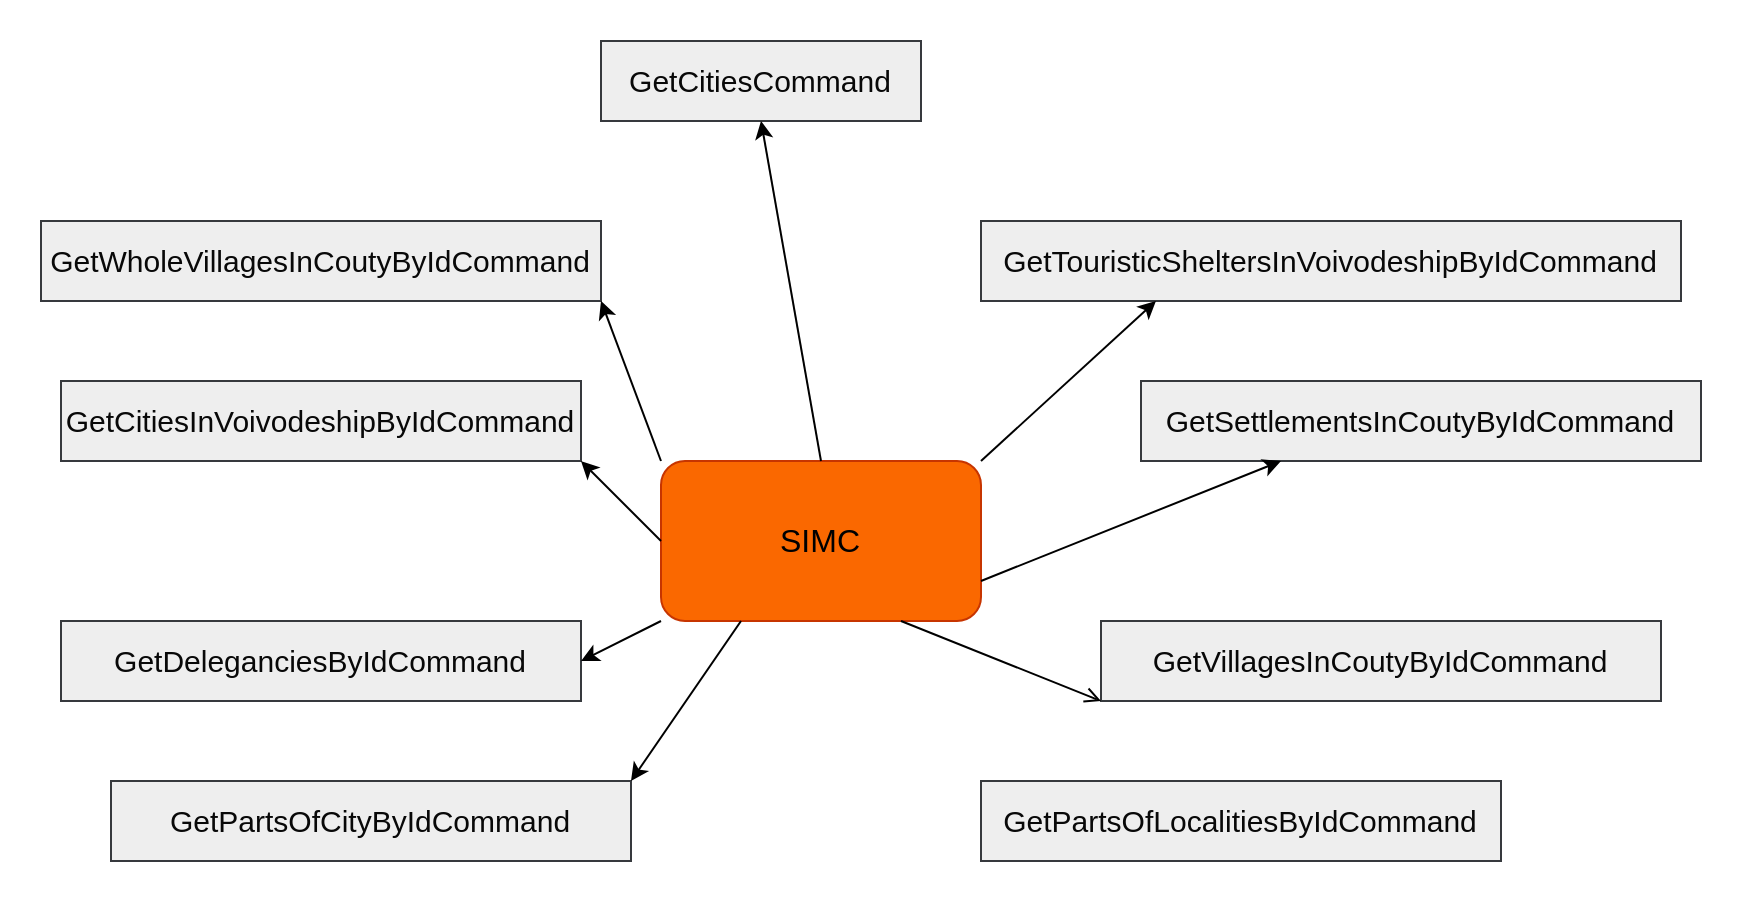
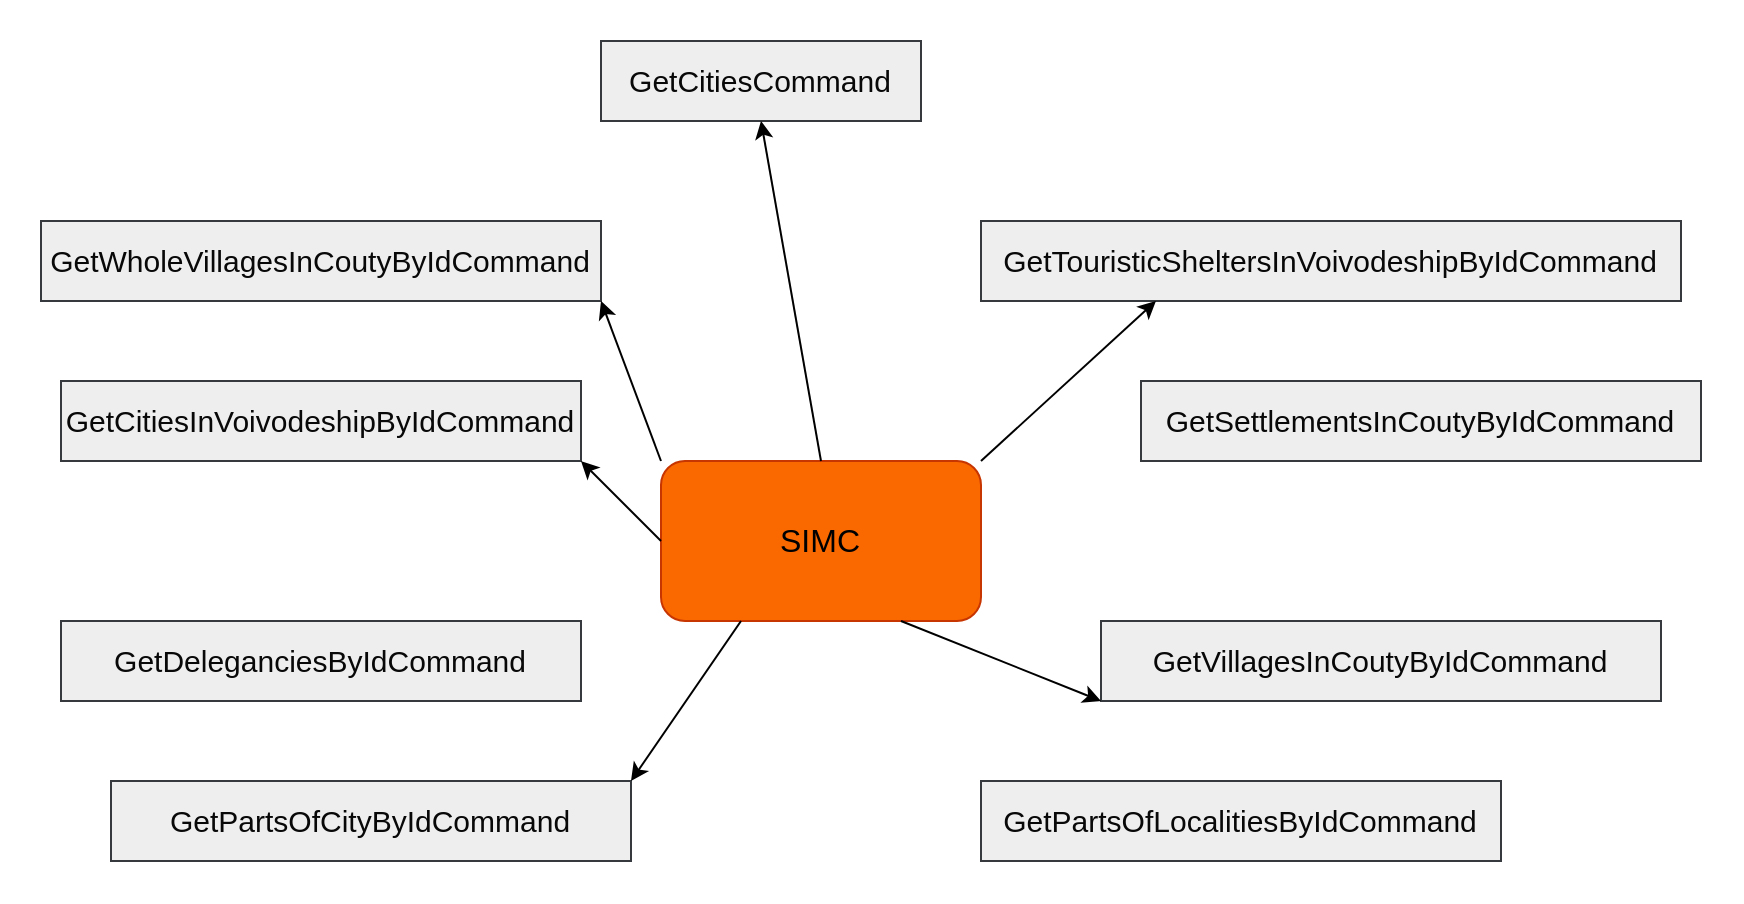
edge "SIMC" -> "GetSettlementsInCoutyByIdCommand": removed
edge "SIMC" -> "GetDeleganciesByIdCommand": removed
edge "SIMC" -> "GetVillagesInCoutyByIdCommand": arrowhead open -> classic
